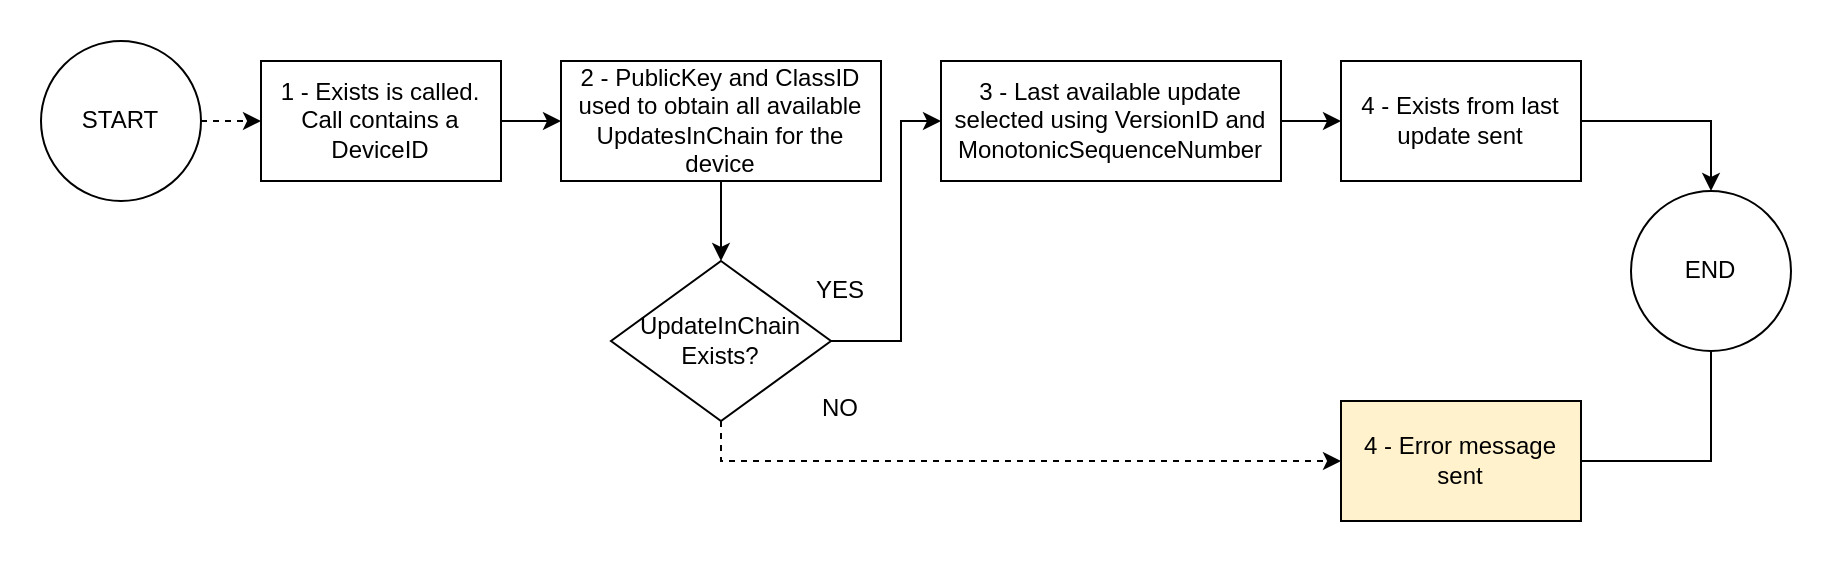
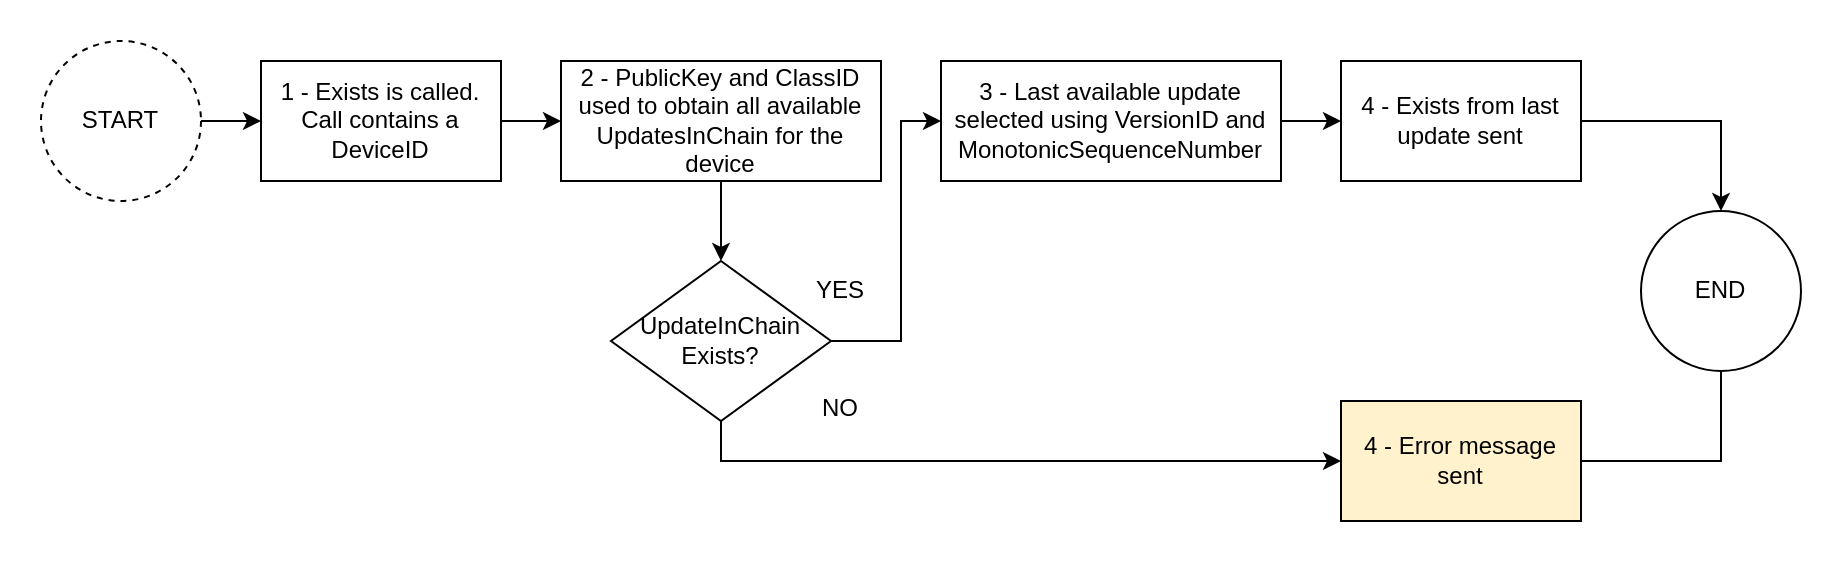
node "START": style solid -> dashed
edge "START" -> "1 - Exists is called. Call contains a DeviceID": style dashed -> solid
node "END": moved (1711, 271) -> (1721, 291)
edge "UpdateInChain Exists?" -> "4 - Error message sent": style dashed -> solid
